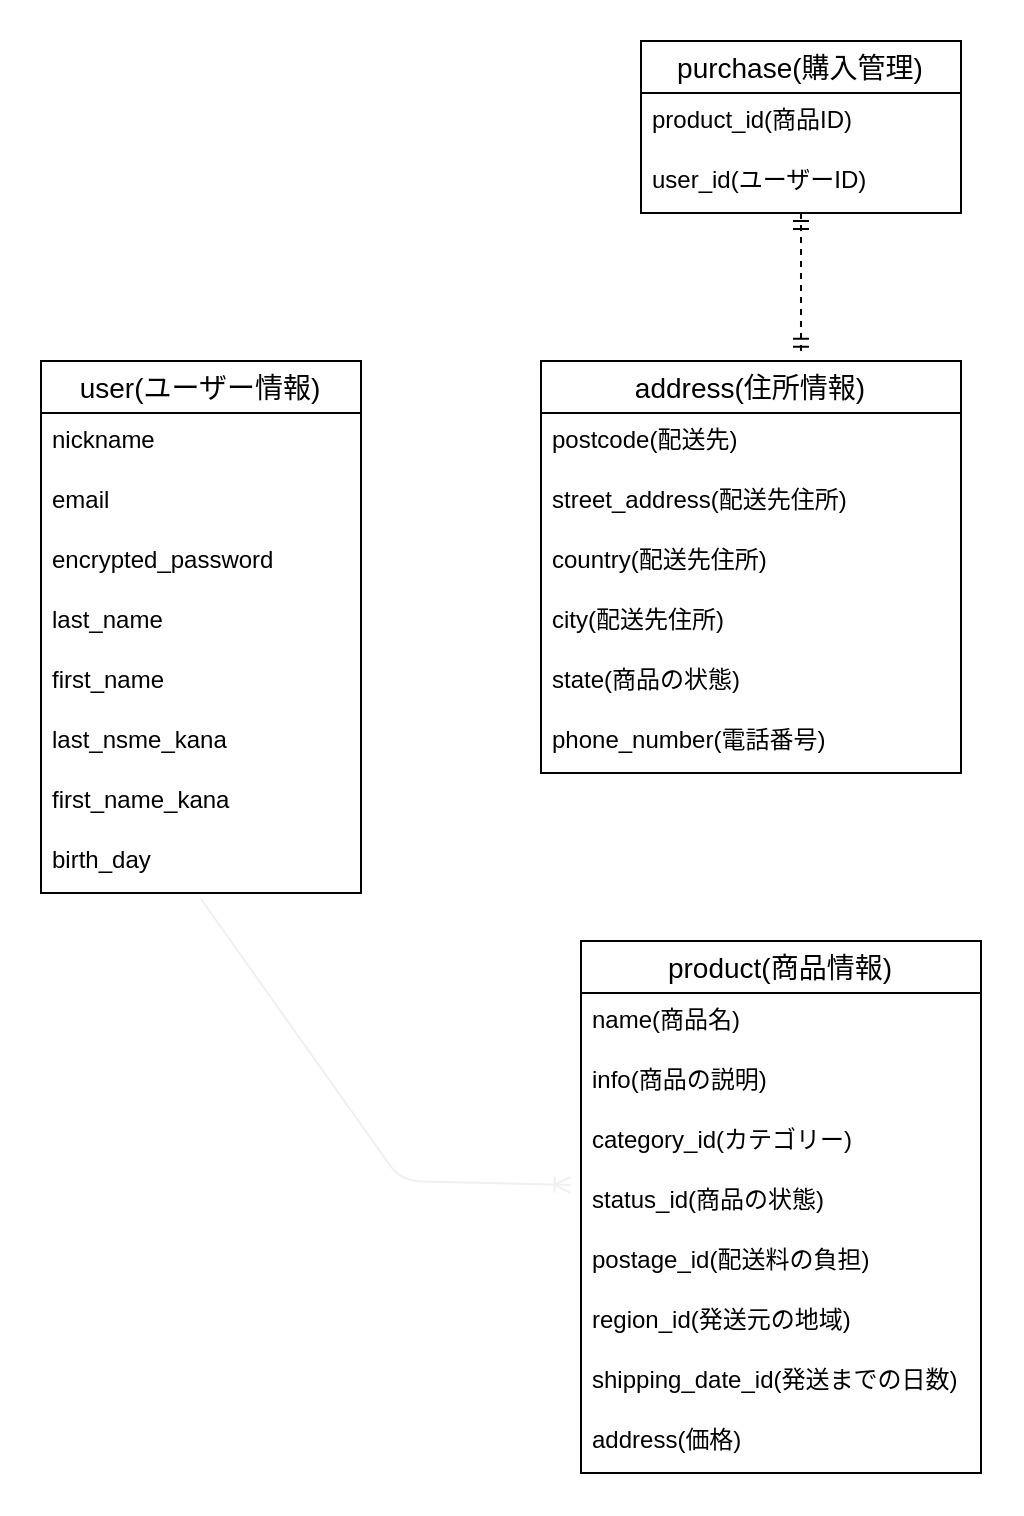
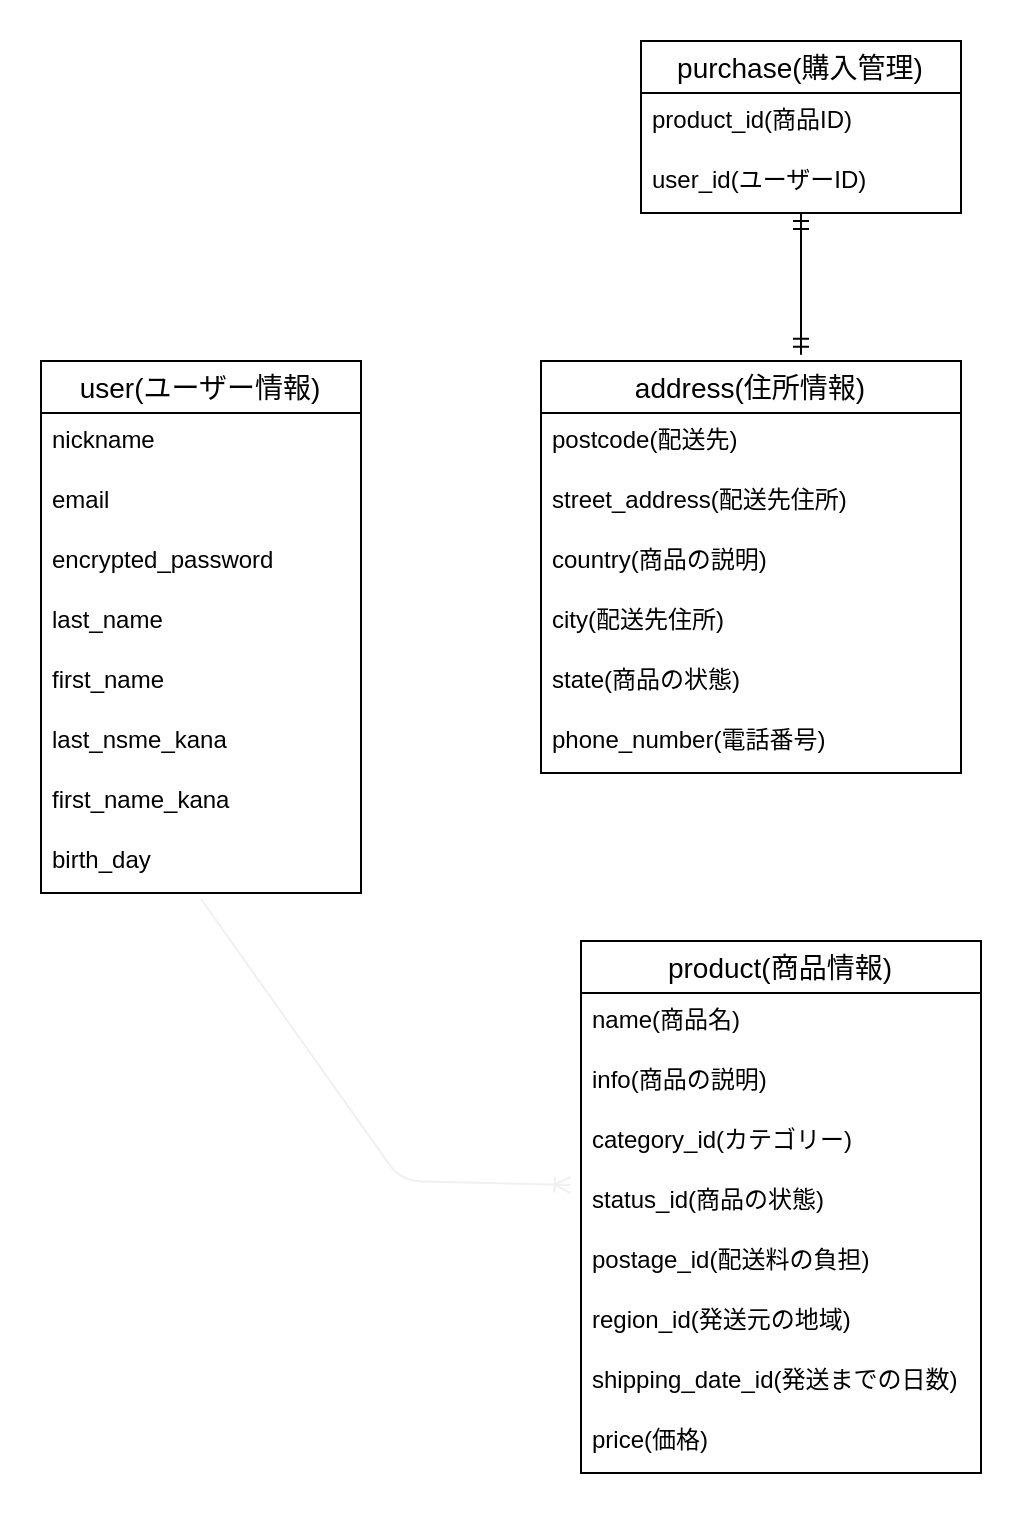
edge "user_id(ユーザーID)" -- "address(住所情報)": style dashed -> solid
node "country(配送先住所)": label "country(配送先住所)" -> "country(商品の説明)"
node "address(価格)": label "address(価格)" -> "price(価格)"
